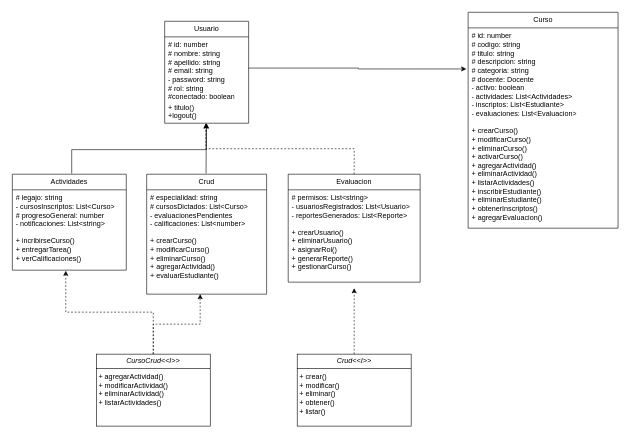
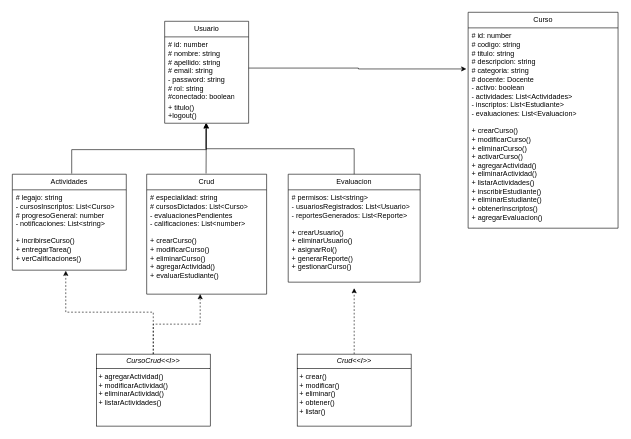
edge "Evaluacion" -> "+ titulo() +logout()": style dashed -> solid
